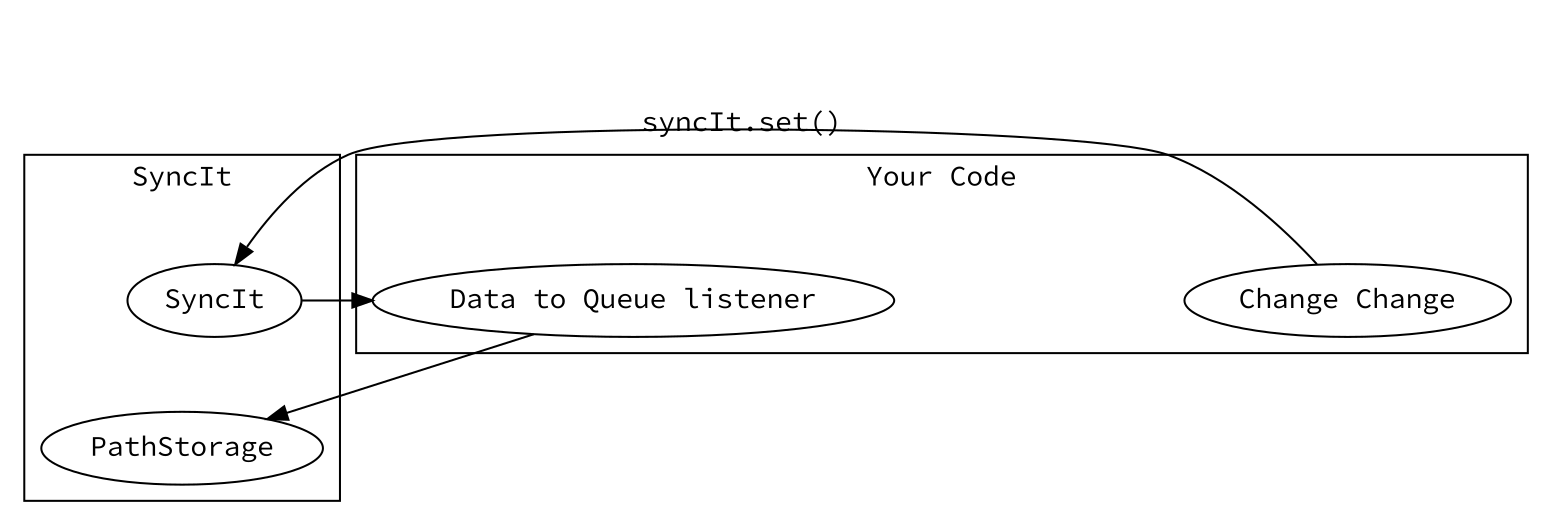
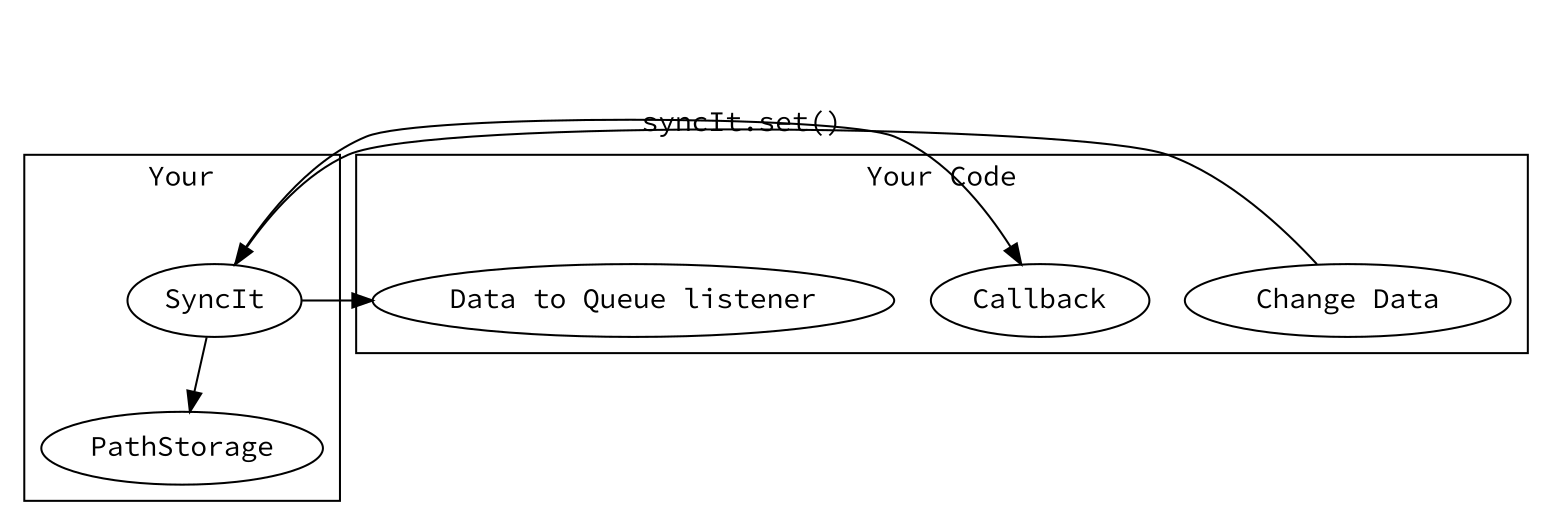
cluster "SyncIt": label "SyncIt" -> "Your"
node "Callback": added
node "Change Change": label "Change Change" -> "Change Data"
edge "Data to Queue listener" -> "PathStorage": now "SyncIt" -> "PathStorage"
